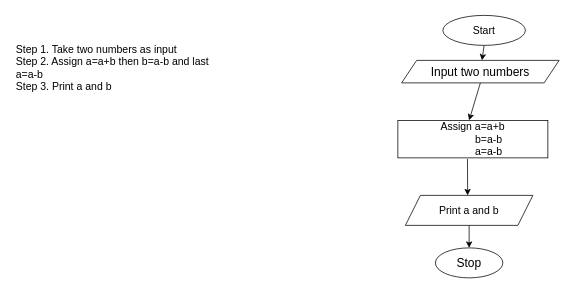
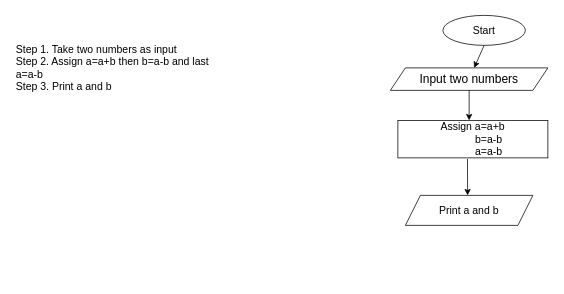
node "Input two numbers": moved (480, 72) -> (469, 79)
edge "Print a and b" -> "Stop": removed
node "Stop": removed
